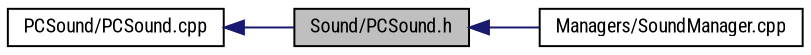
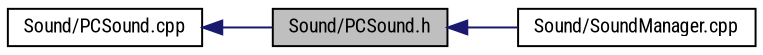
node "PCSound/PCSound.cpp": label "PCSound/PCSound.cpp" -> "Sound/PCSound.cpp"
node "Managers/SoundManager.cpp": label "Managers/SoundManager.cpp" -> "Sound/SoundManager.cpp"
